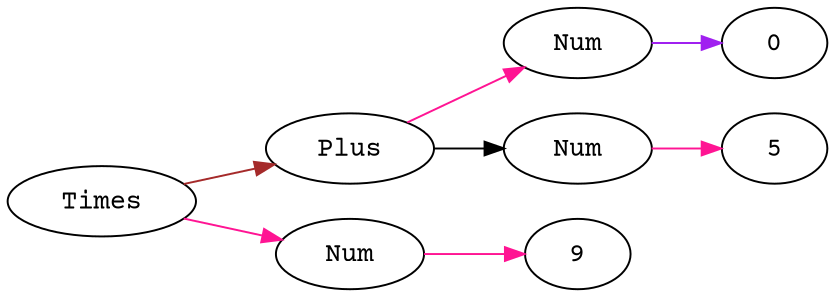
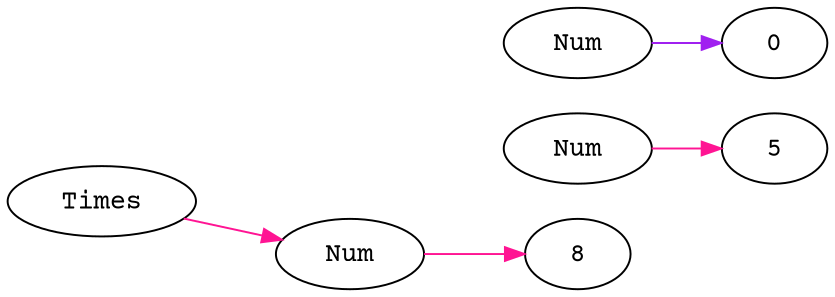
node "Plus": removed
node "9": label "9" -> "8"
